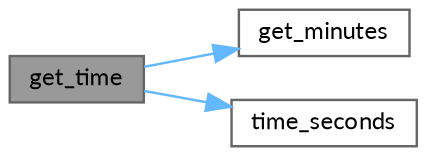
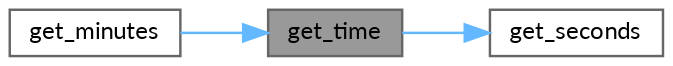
edge "get_time" -> "get_minutes": reversed
node "time_seconds": label "time_seconds" -> "get_seconds"
